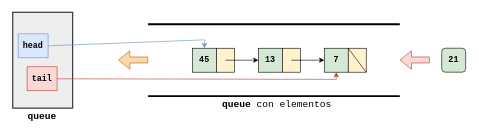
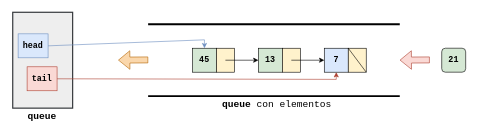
node "7": fillcolor #d5e8d4 -> #dae8fc
